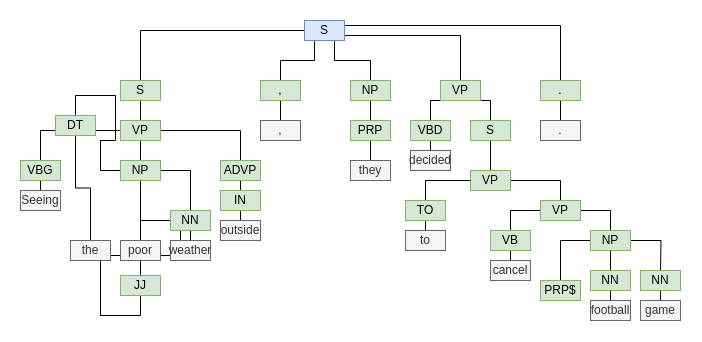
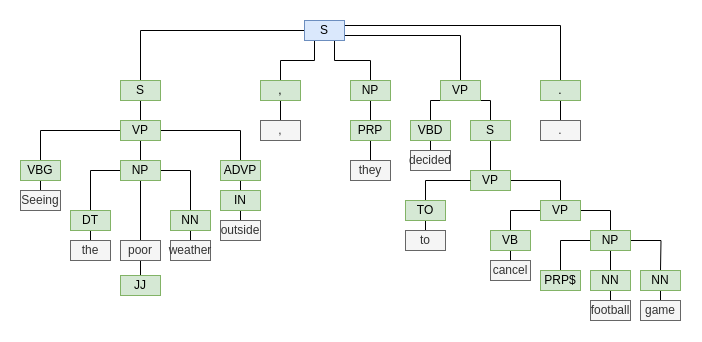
node "DT": moved (76, 126) -> (91, 221)
node "PRP$": moved (561, 291) -> (561, 281)
edge "poor" -- "JJ": removed
